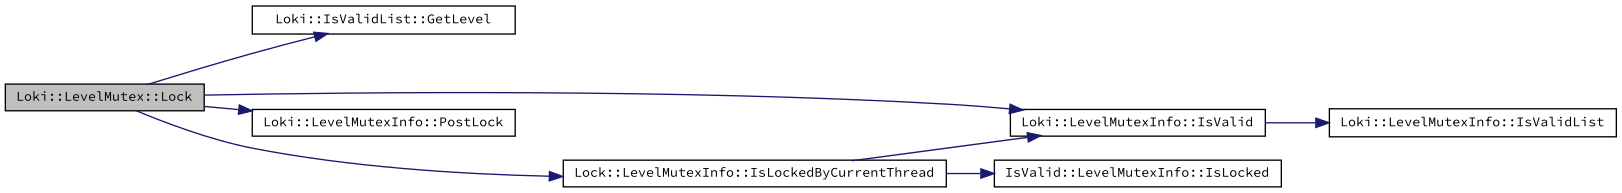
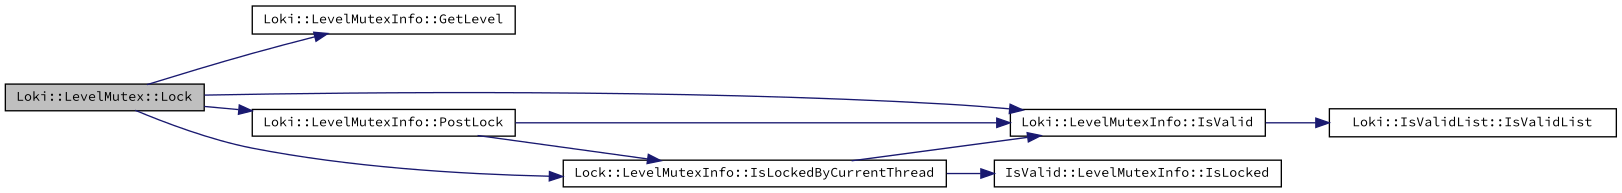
node "Loki::IsValidList::GetLevel": label "Loki::IsValidList::GetLevel" -> "Loki::LevelMutexInfo::GetLevel"
edge "Loki::LevelMutexInfo::PostLock" -> "Loki::LevelMutexInfo::IsValid": added
node "Loki::LevelMutexInfo::IsValidList": label "Loki::LevelMutexInfo::IsValidList" -> "Loki::IsValidList::IsValidList"
edge "Loki::LevelMutexInfo::PostLock" -> "Lock::LevelMutexInfo::IsLockedByCurrentThread": added
